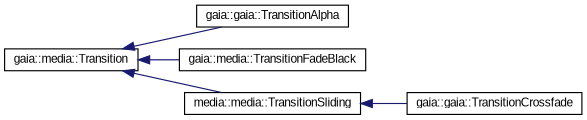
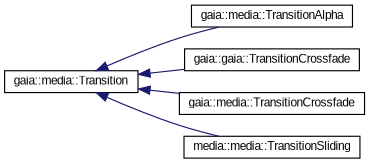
node "gaia::gaia::TransitionAlpha": label "gaia::gaia::TransitionAlpha" -> "gaia::media::TransitionAlpha"
node "gaia::media::TransitionFadeBlack": label "gaia::media::TransitionFadeBlack" -> "gaia::media::TransitionCrossfade"
edge "gaia::gaia::TransitionCrossfade" -> "media::media::TransitionSliding": now "gaia::gaia::TransitionCrossfade" -> "gaia::media::Transition"
